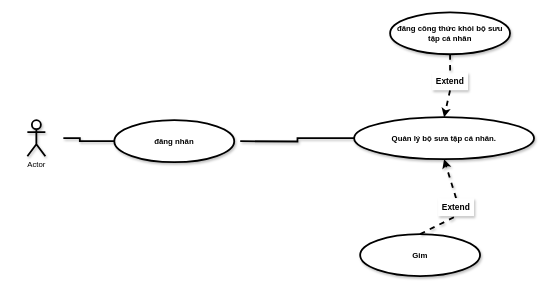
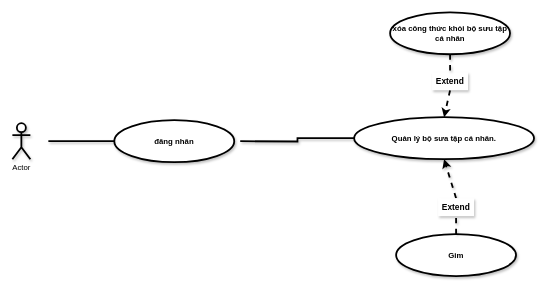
node "đăng công thức khỏi bộ sưu tập cá nhân": label "đăng công thức khỏi bộ sưu tập cá nhân" -> "xóa công thức khỏi bộ sưu tập cá nhân"
node "Actor": moved (36, 138) -> (21, 141)
node "Gim": moved (420, 255) -> (456, 255)
